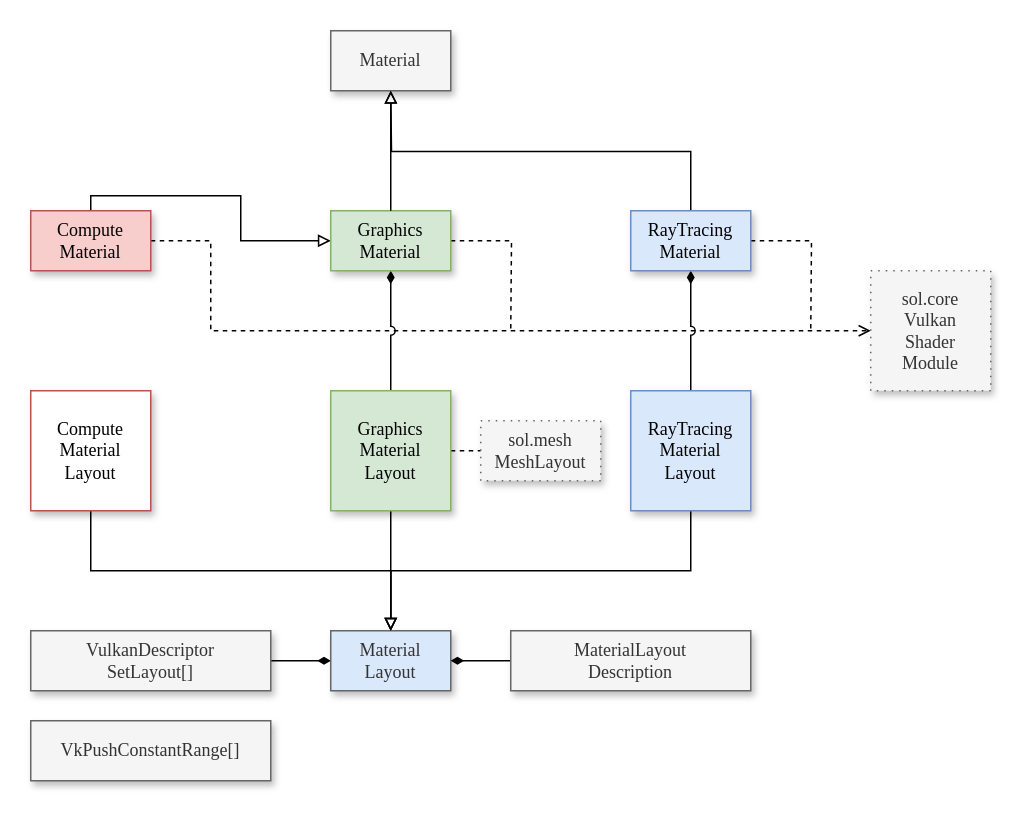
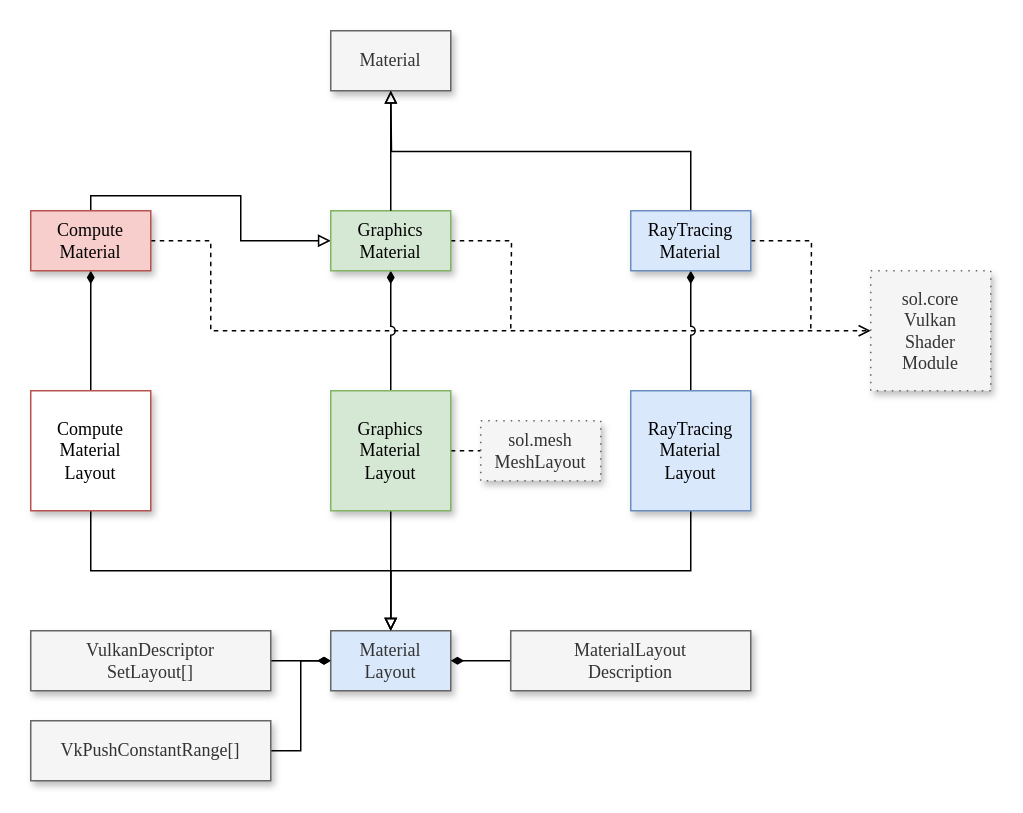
edge "Compute Material Layout" -> "Compute Material": added
edge "VkPushConstantRange[]" -> "Material Layout": added
